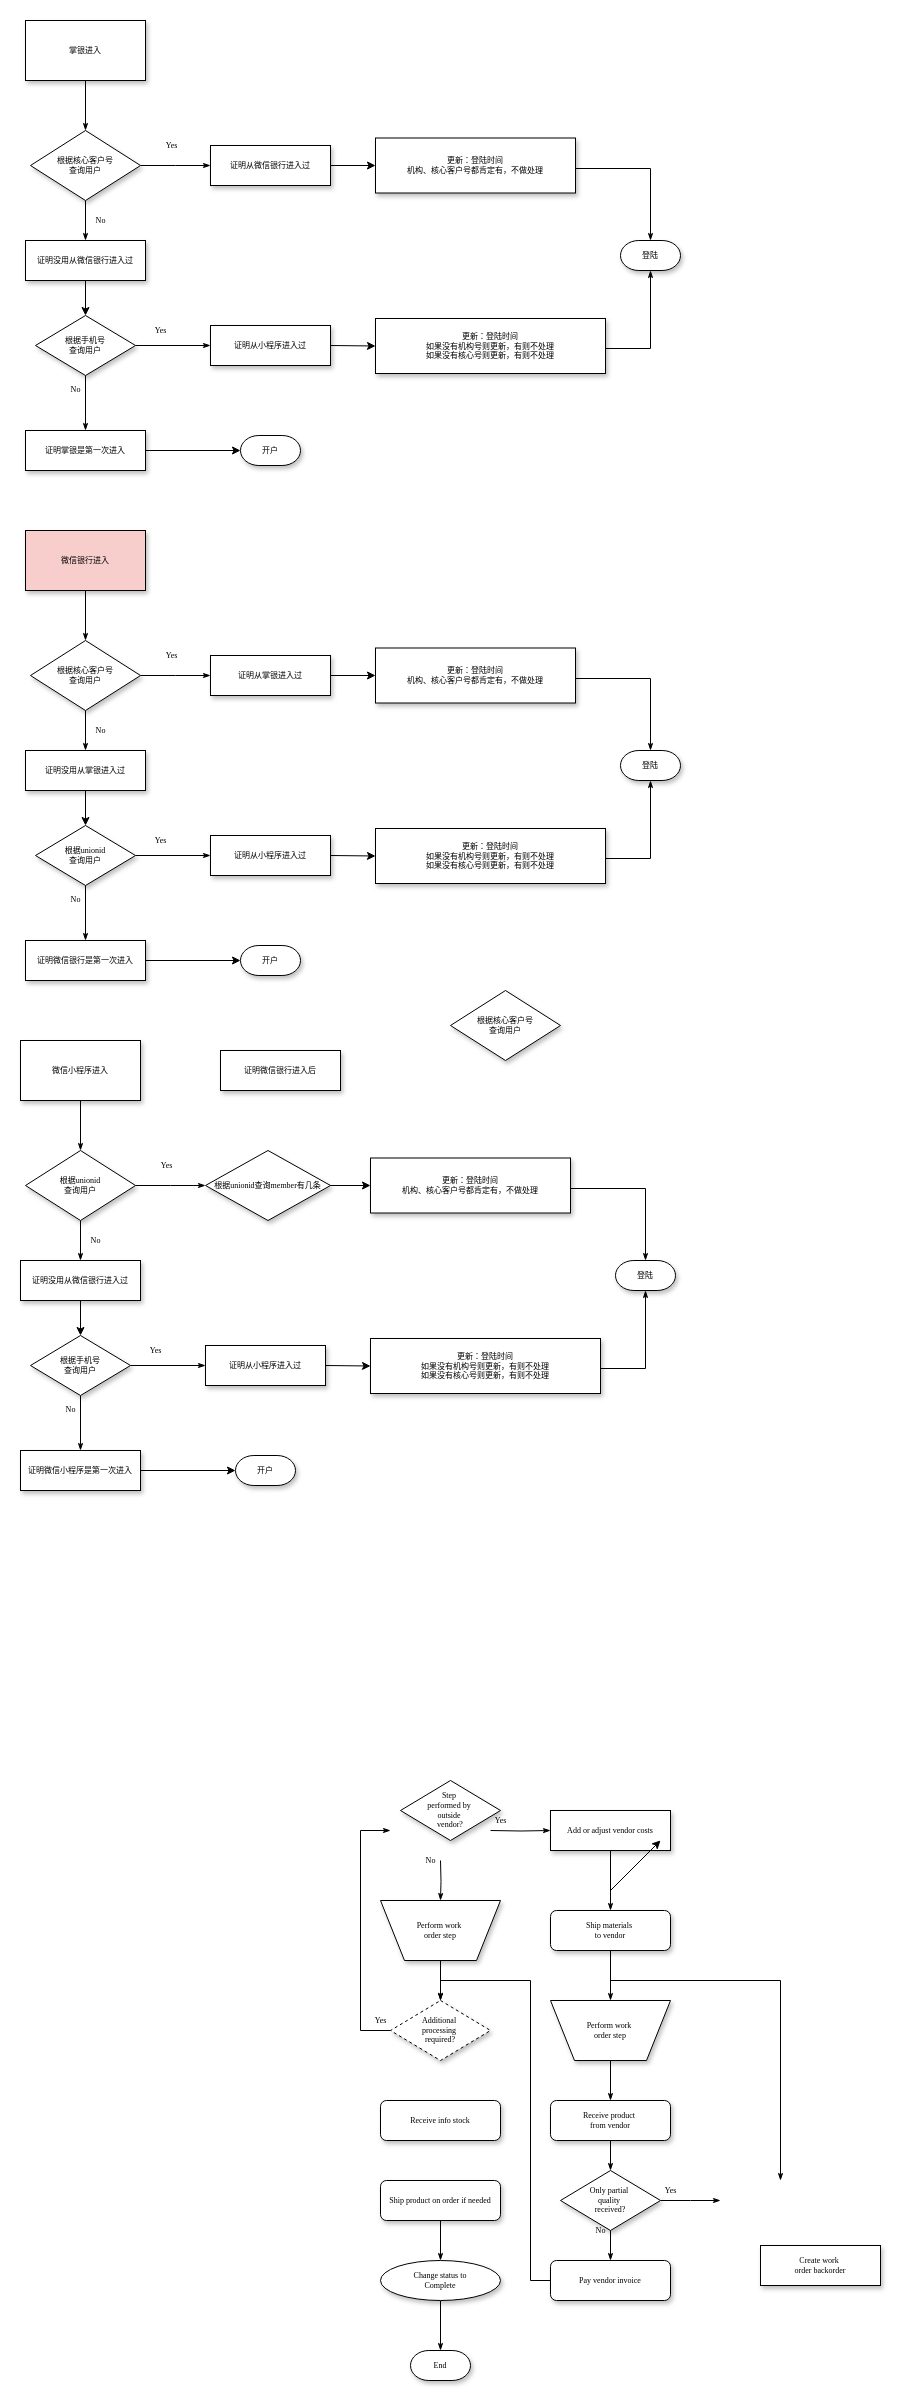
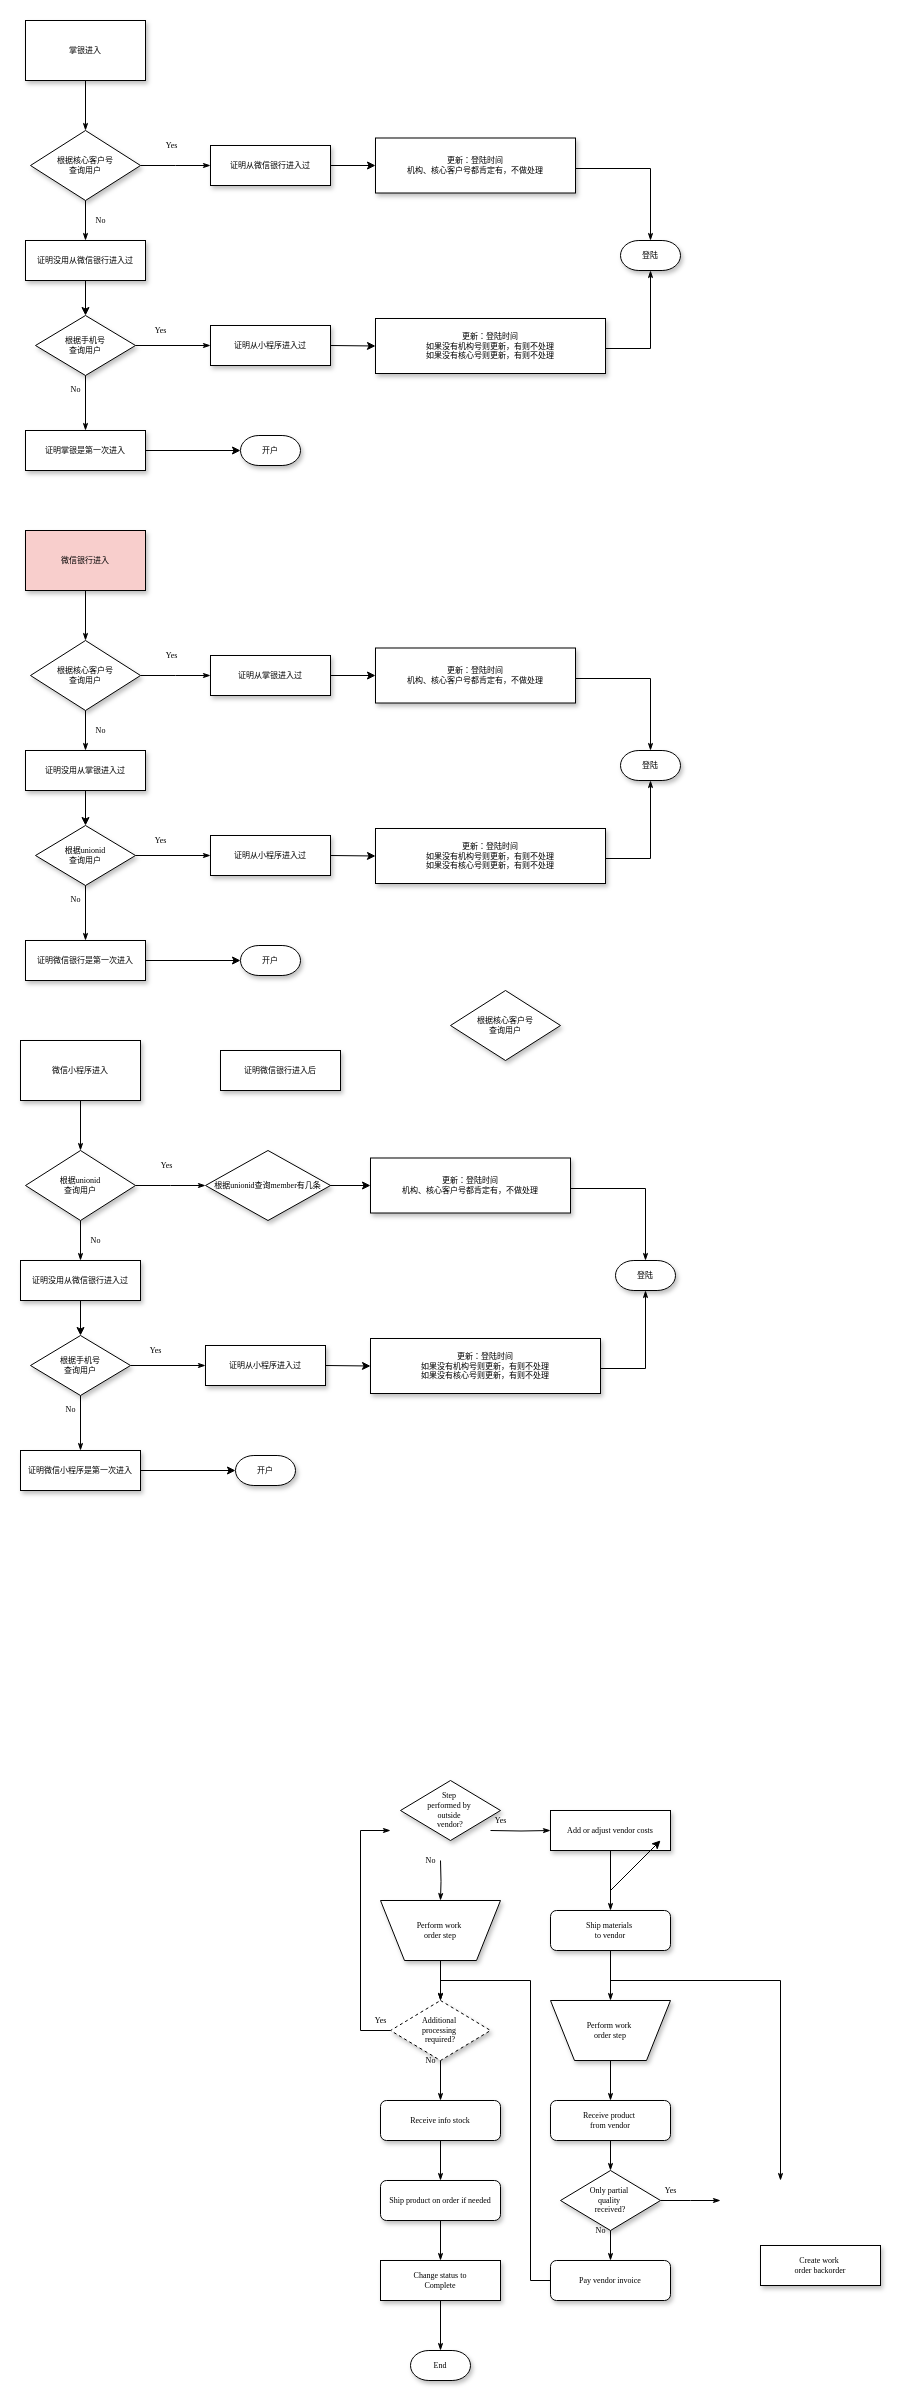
edge "Additional processing required?" -> "Receive info stock": added, label "No"
edge "Receive info stock" -> "Ship product on order if needed": added
node "Change status to Complete": shape ellipse -> rectangle
